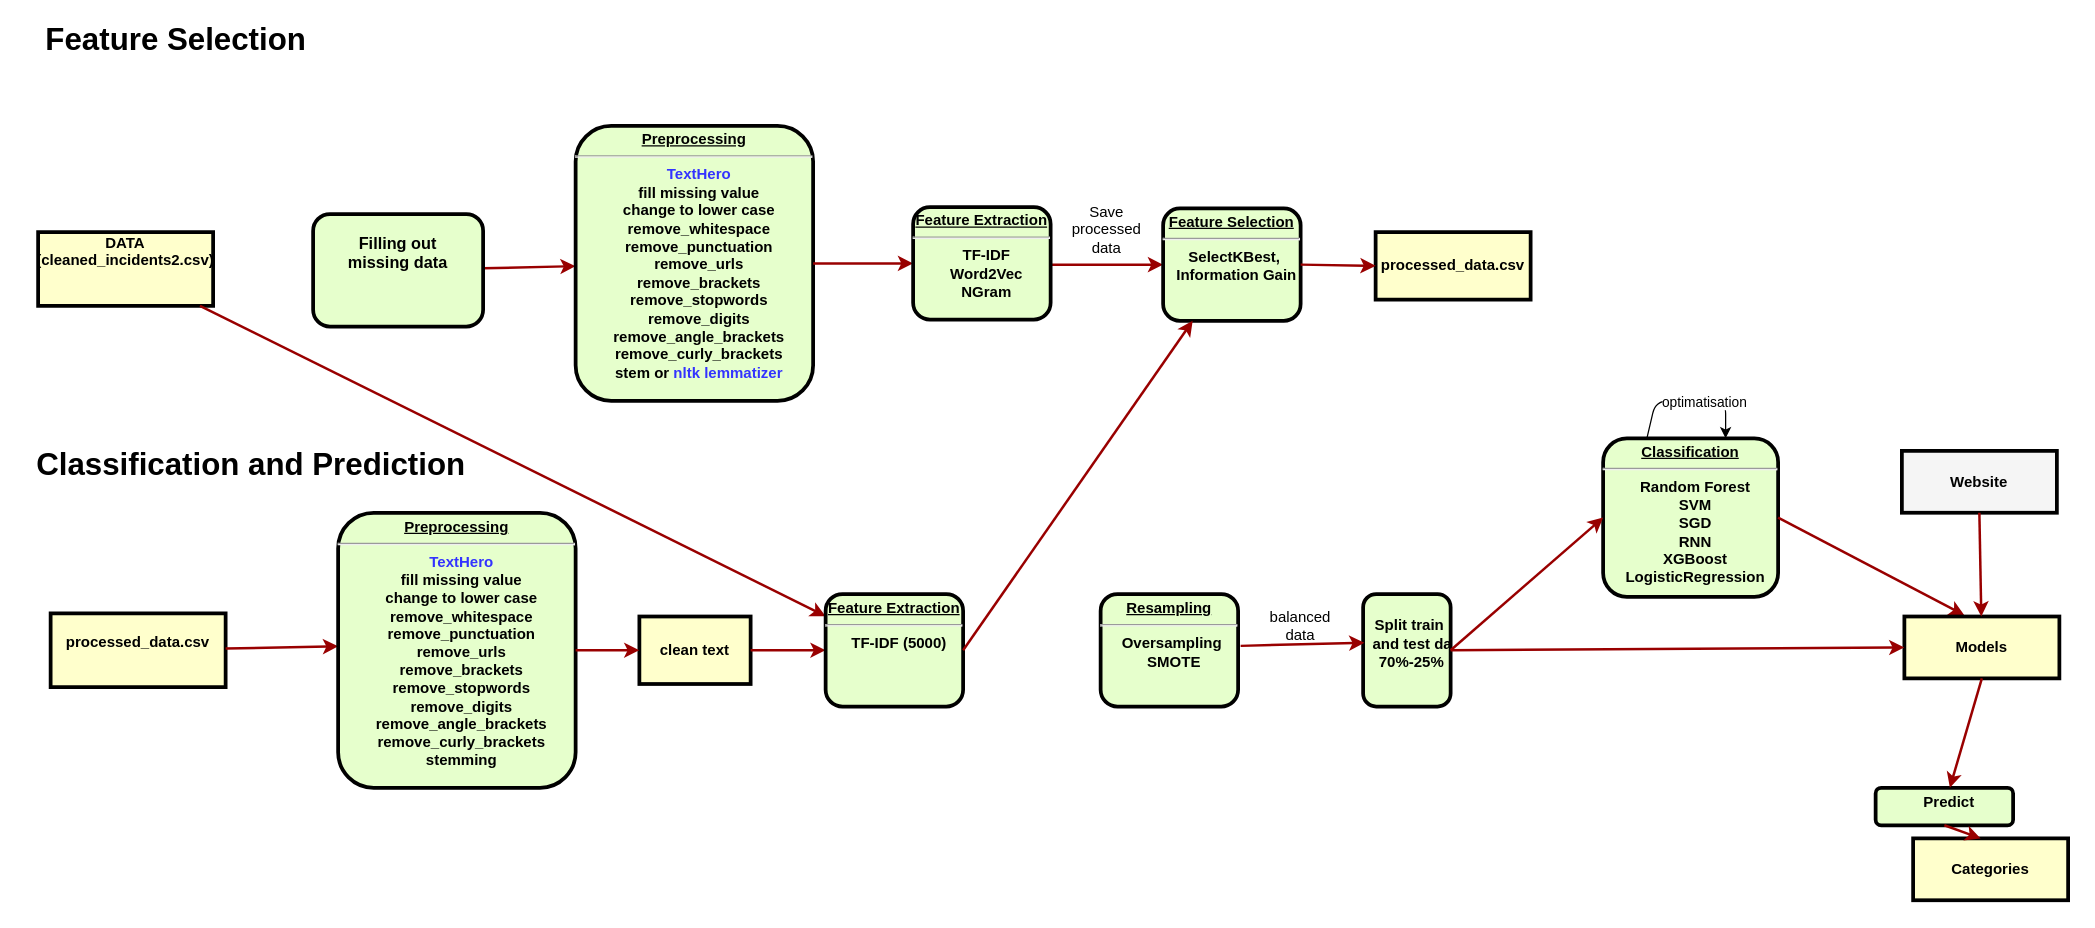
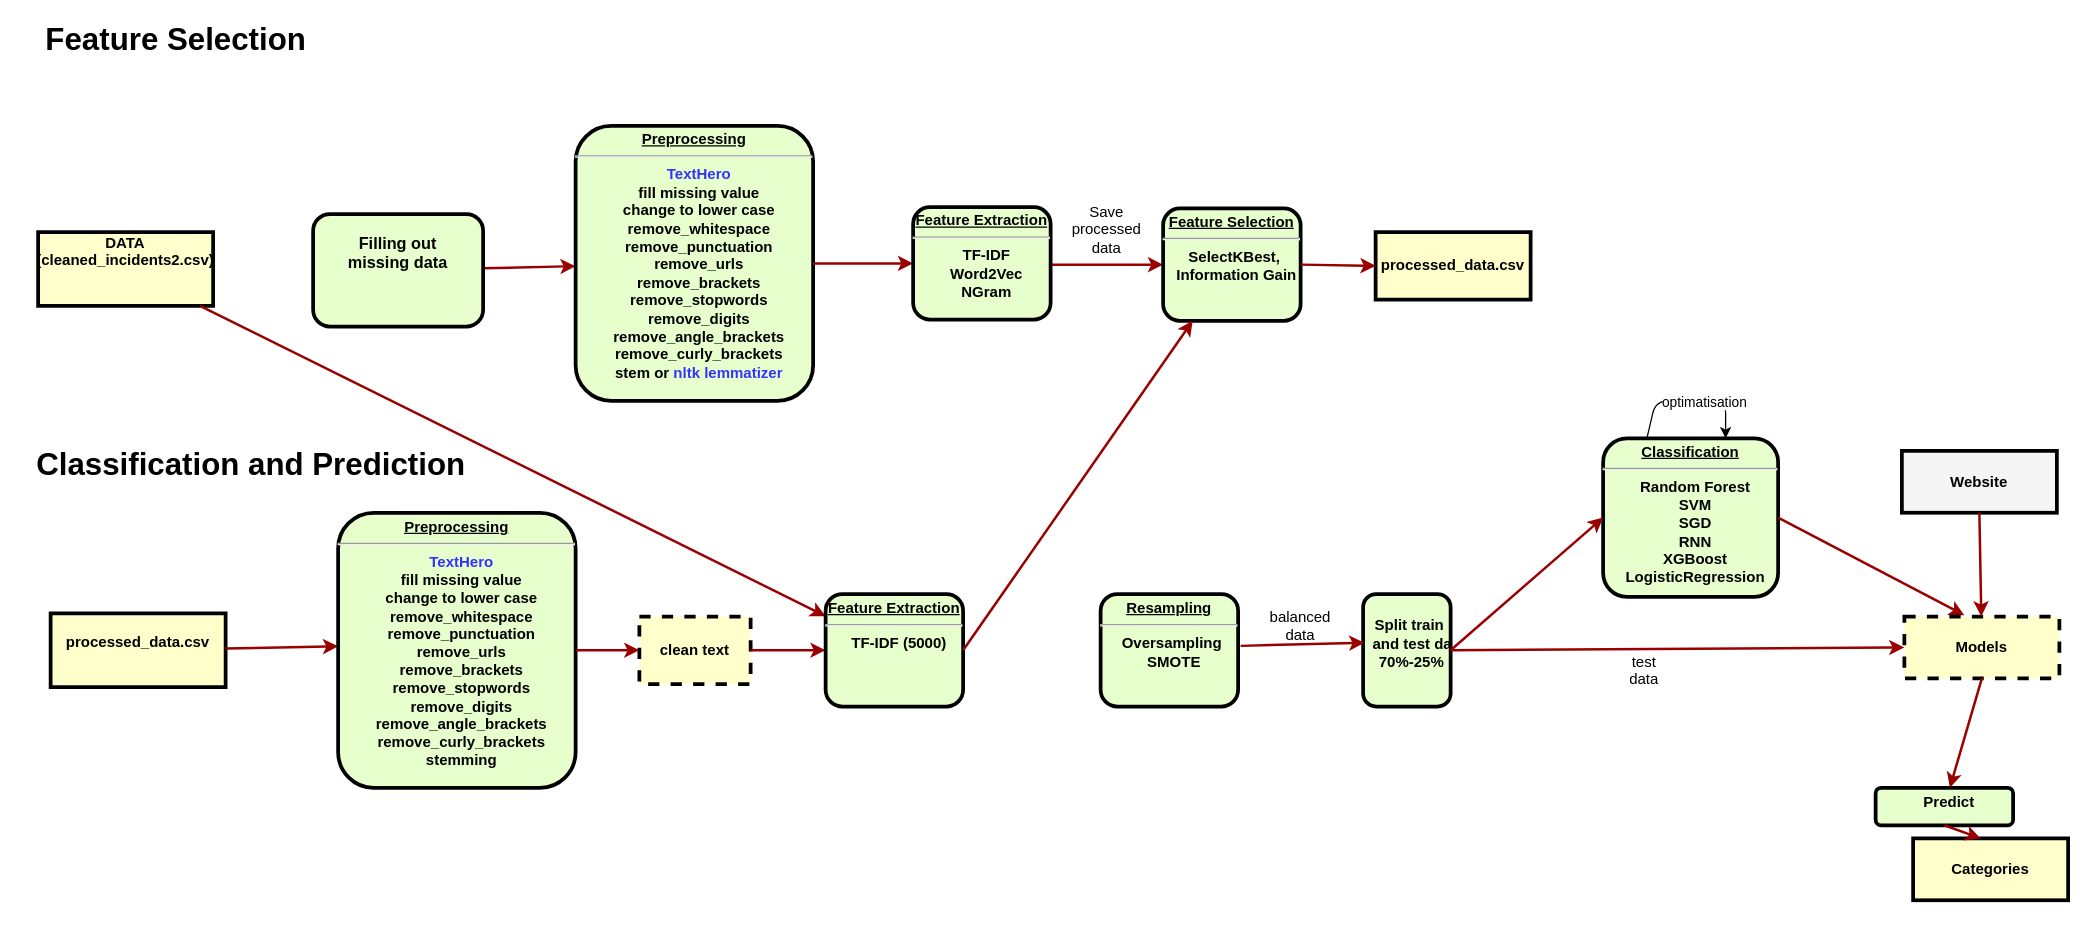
node "Models": style solid -> dashed
node "clean text": style solid -> dashed
node "test data": added
